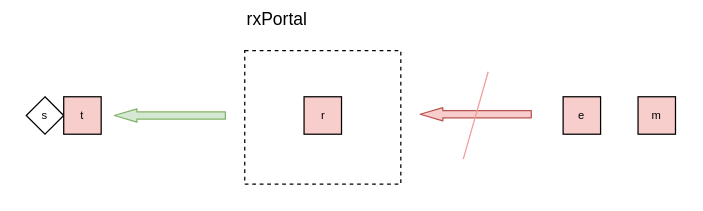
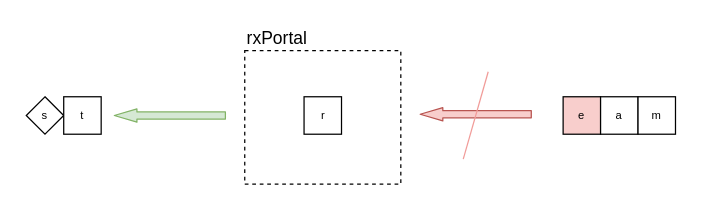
node "rxPortal": moved (341, 19) -> (341, 38)
node "t": fillcolor #f8cecc -> #ffffff
node "r": fillcolor #f8cecc -> #ffffff
node "a": added
node "m": fillcolor #f8cecc -> #ffffff
